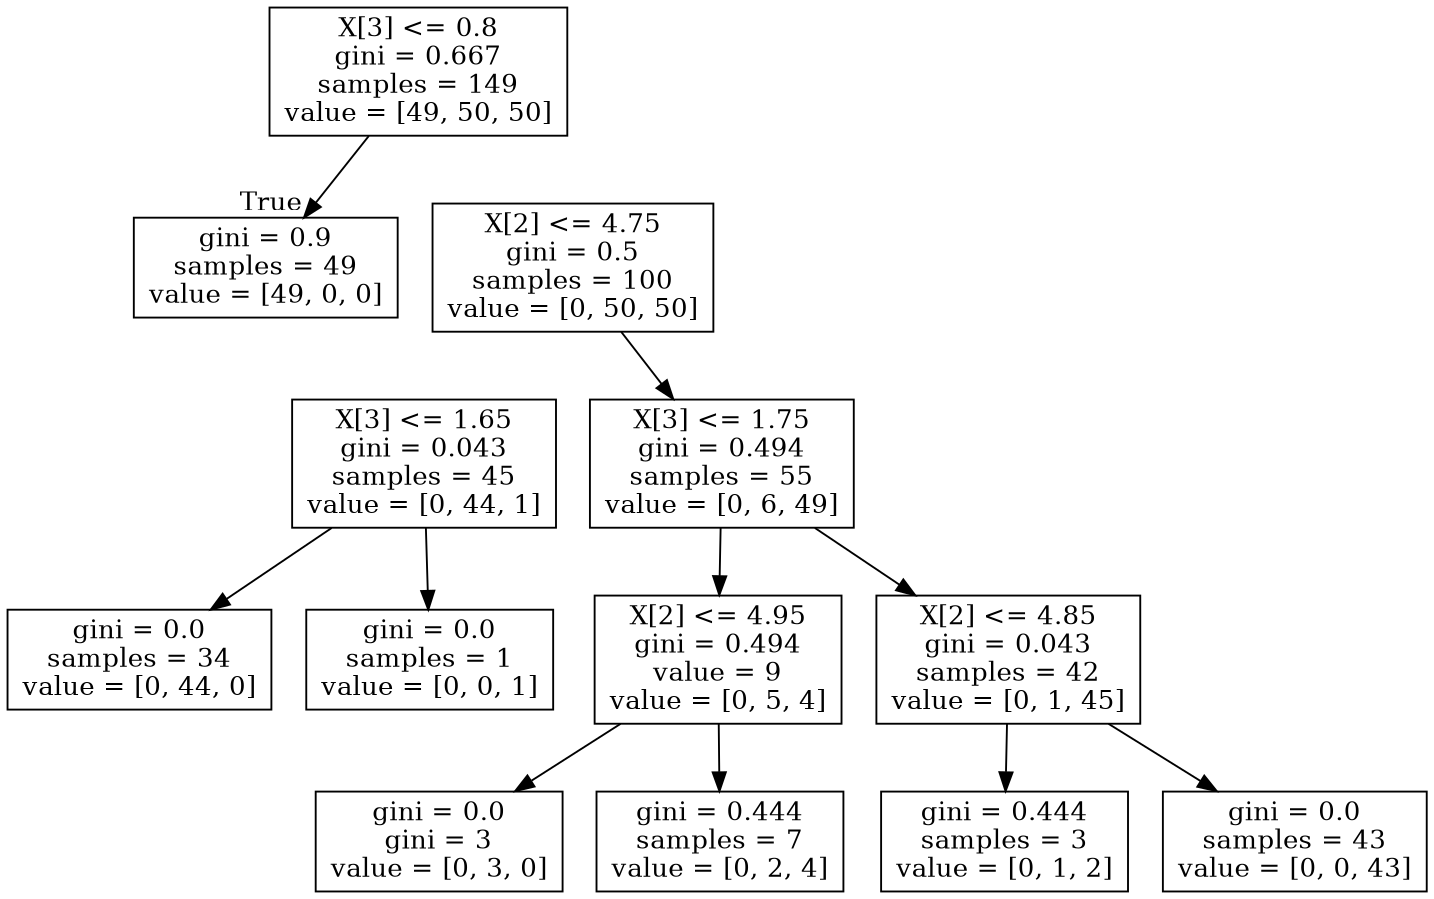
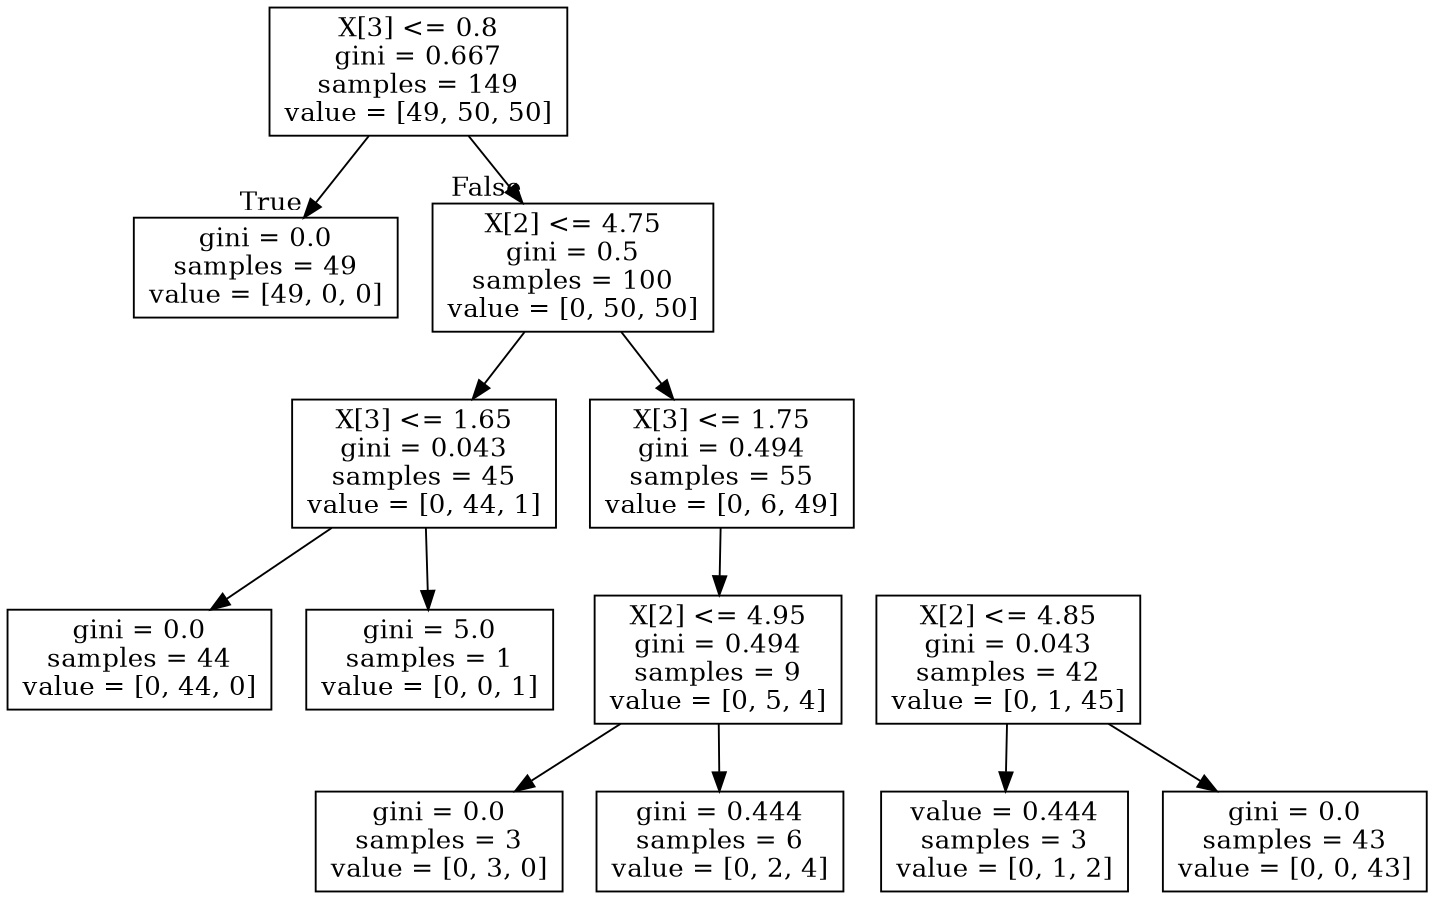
edge "X[3] <= 0.8 gini = 0.667 samples = 149 value = [49, 50, 50]" -> "X[2] <= 4.75 gini = 0.5 samples = 100 value = [0, 50, 50]": added
node "gini = 0.9 samples = 49 value = [49, 0, 0]": label "gini = 0.9 samples = 49 value = [49, 0, 0]" -> "gini = 0.0 samples = 49 value = [49, 0, 0]"
edge "X[2] <= 4.75 gini = 0.5 samples = 100 value = [0, 50, 50]" -> "X[3] <= 1.65 gini = 0.043 samples = 45 value = [0, 44, 1]": added
edge "X[3] <= 1.75 gini = 0.494 samples = 55 value = [0, 6, 49]" -> "X[2] <= 4.85 gini = 0.043 samples = 42 value = [0, 1, 45]": removed
node "gini = 0.0 samples = 34 value = [0, 44, 0]": label "gini = 0.0 samples = 34 value = [0, 44, 0]" -> "gini = 0.0 samples = 44 value = [0, 44, 0]"
node "gini = 0.0 samples = 1 value = [0, 0, 1]": label "gini = 0.0 samples = 1 value = [0, 0, 1]" -> "gini = 5.0 samples = 1 value = [0, 0, 1]"
node "X[2] <= 4.95 gini = 0.494 value = 9 value = [0, 5, 4]": label "X[2] <= 4.95 gini = 0.494 value = 9 value = [0, 5, 4]" -> "X[2] <= 4.95 gini = 0.494 samples = 9 value = [0, 5, 4]"
node "gini = 0.0 gini = 3 value = [0, 3, 0]": label "gini = 0.0 gini = 3 value = [0, 3, 0]" -> "gini = 0.0 samples = 3 value = [0, 3, 0]"
node "gini = 0.444 samples = 7 value = [0, 2, 4]": label "gini = 0.444 samples = 7 value = [0, 2, 4]" -> "gini = 0.444 samples = 6 value = [0, 2, 4]"
node "gini = 0.444 samples = 3 value = [0, 1, 2]": label "gini = 0.444 samples = 3 value = [0, 1, 2]" -> "value = 0.444 samples = 3 value = [0, 1, 2]"
